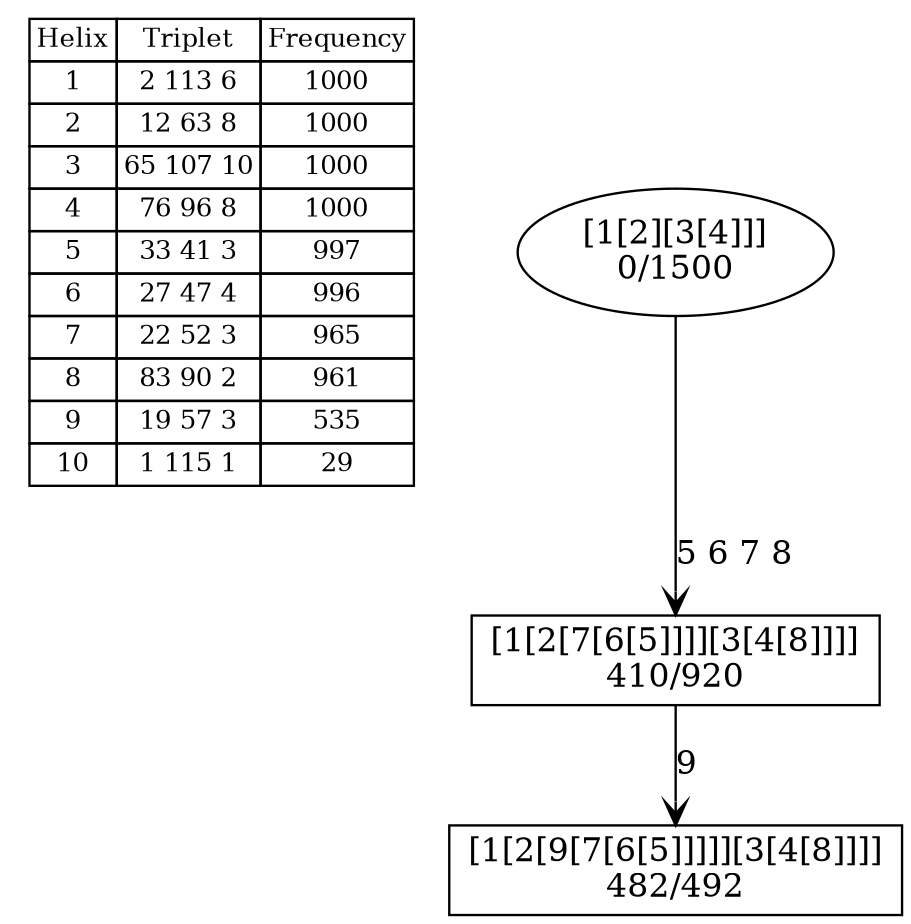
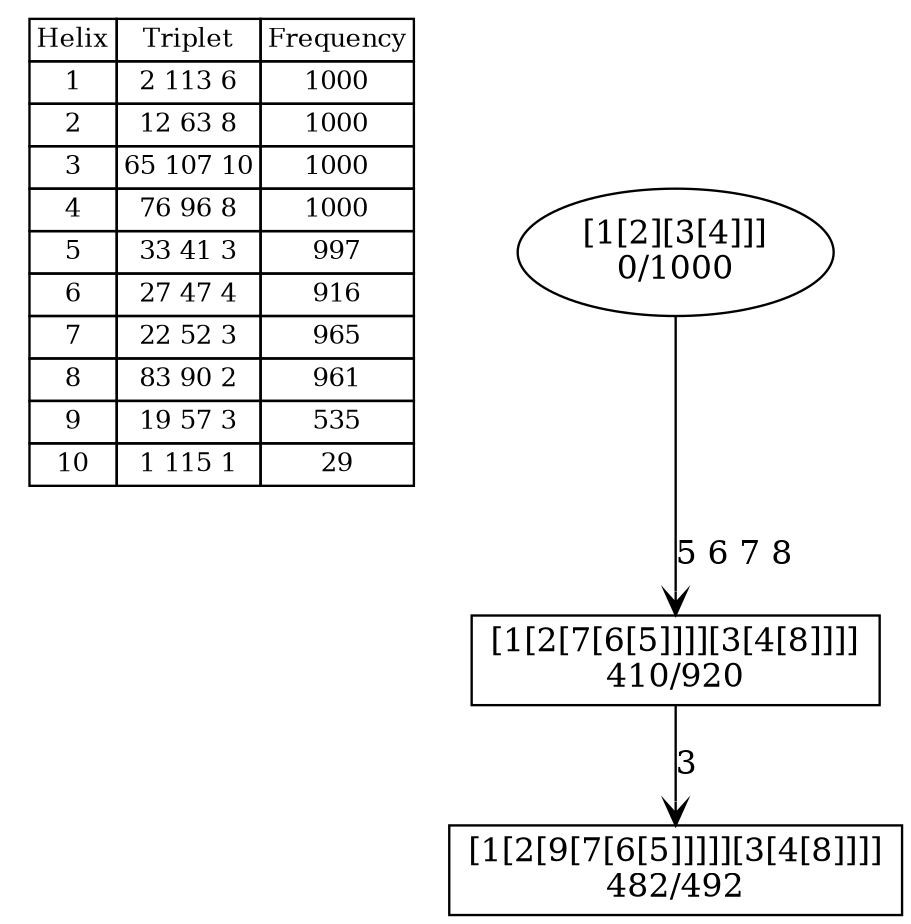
node "[1[2][3[4]]] 0/1500": label "[1[2][3[4]]] 0/1500" -> "[1[2][3[4]]] 0/1000"
node "Helix": text "996" -> "916"
edge "[1[2[7[6[5]]]][3[4[8]]]] 410/920" -> "[1[2[9[7[6[5]]]]][3[4[8]]]] 482/492": label "9 " -> "3 "
